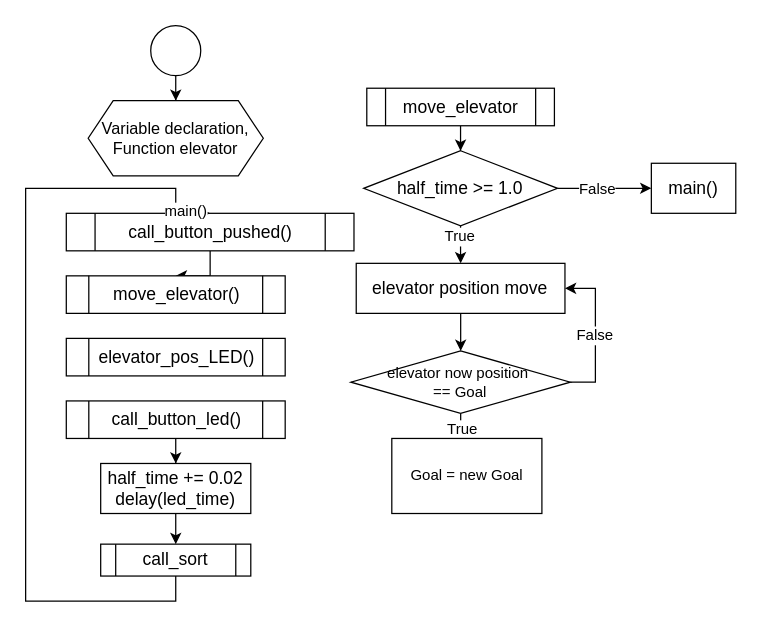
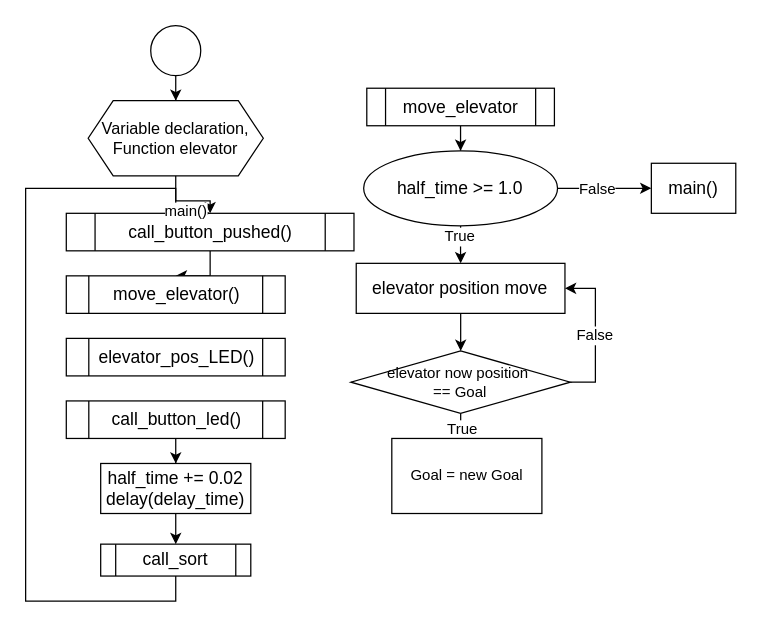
node "half_time >= 1.0": shape diamond -> ellipse
edge "Variable declaration, Function elevator" -> "call_button_pushed()": added
node "half_time += 0.02 delay(led_time)": label "half_time += 0.02 delay(led_time)" -> "half_time += 0.02 delay(delay_time)"
